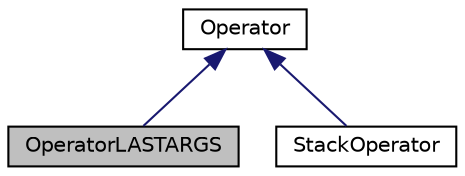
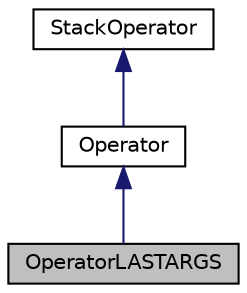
edge "StackOperator" -> "Operator": reversed
